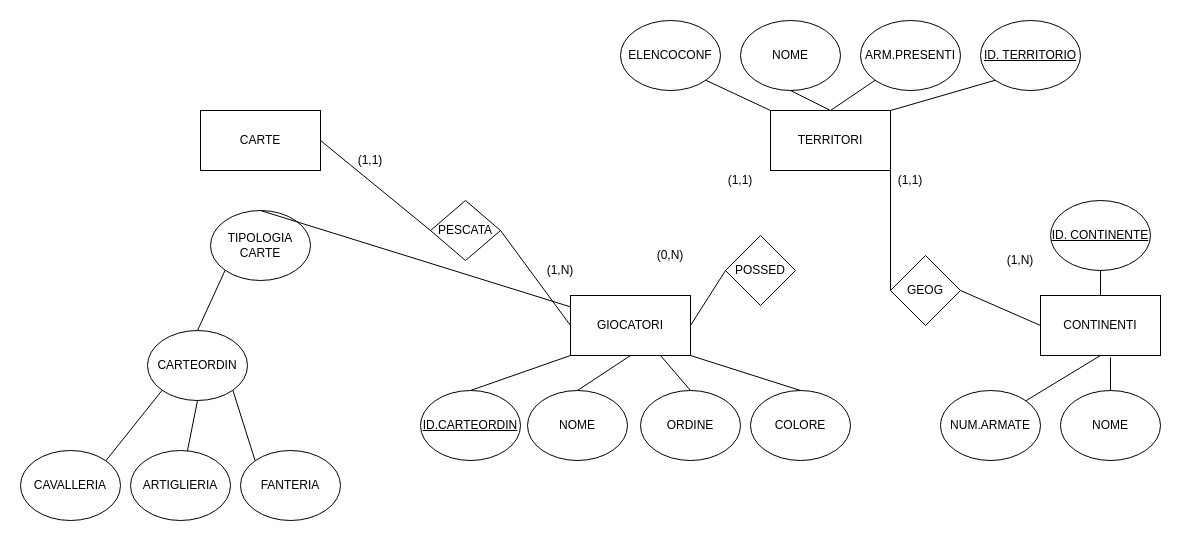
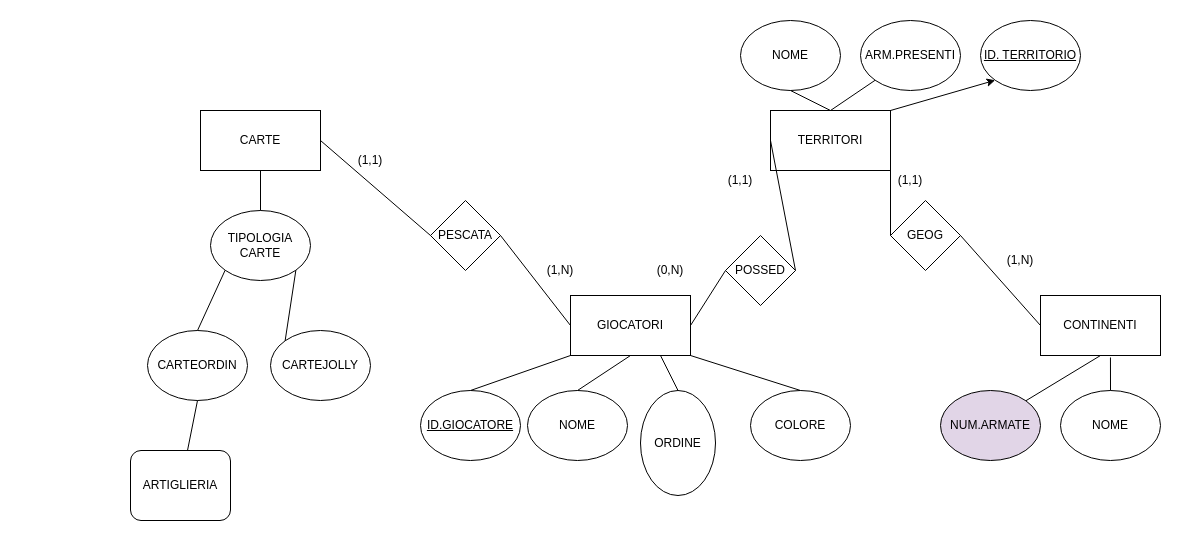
node "ELENCOCONF": removed
edge "ID. TERRITORIO" -- "TERRITORI": arrowhead none -> classic
edge "ELENCOCONF" -- "TERRITORI": removed
edge "TERRITORI" -- "POSSED": added
node "PESCATA": size 70x60 -> 70x70
node "ID. CONTINENTE": removed
edge "TIPOLOGIA CARTE" -- "GIOCATORI": now "TIPOLOGIA CARTE" -- "CARTE"
node "(0,N)": moved (671, 256) -> (671, 271)
edge "ID. CONTINENTE" -- "CONTINENTI": removed
node "GEOG": moved (926, 291) -> (926, 236)
edge "TIPOLOGIA CARTE" -- "CARTEJOLLY": added
node "CARTEJOLLY": added
edge "CARTEORDIN" -- "CAVALLERIA": removed
edge "CARTEORDIN" -- "FANTERIA": removed
node "ID.CARTEORDIN": label "ID.CARTEORDIN" -> "ID.GIOCATORE"
node "ORDINE": size 100x70 -> 75x105
node "NUM.ARMATE": fillcolor #ffffff -> #e1d5e7
node "CAVALLERIA": removed
node "ARTIGLIERIA": shape ellipse -> rounded rectangle
node "FANTERIA": removed
